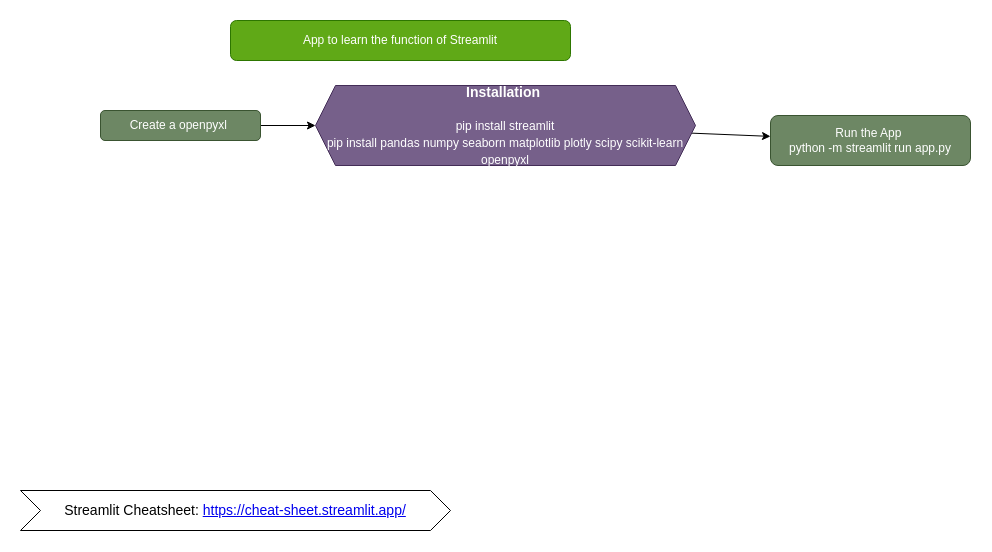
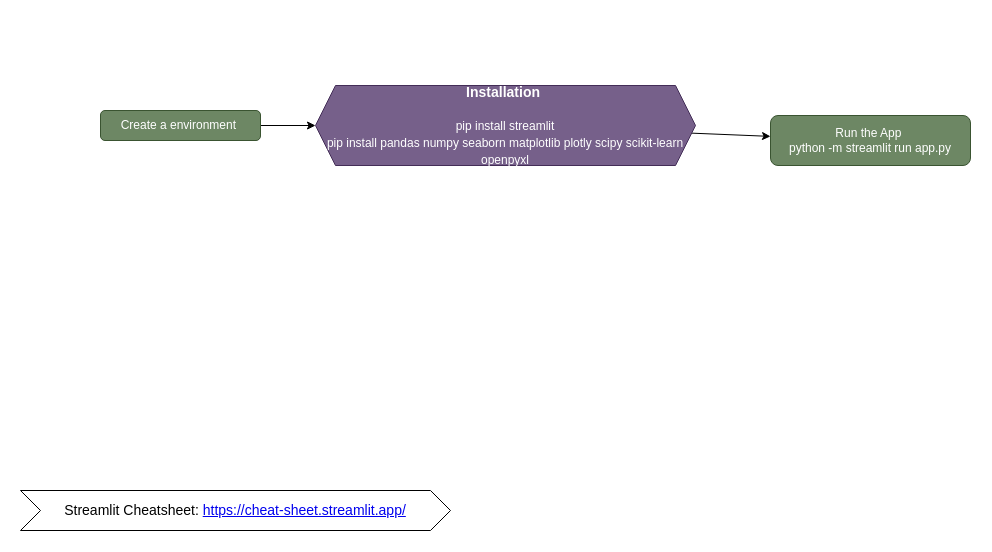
node "App to learn the function of Streamlit": removed
node "Create a openpyxl": label "Create a openpyxl" -> "Create a environment"
